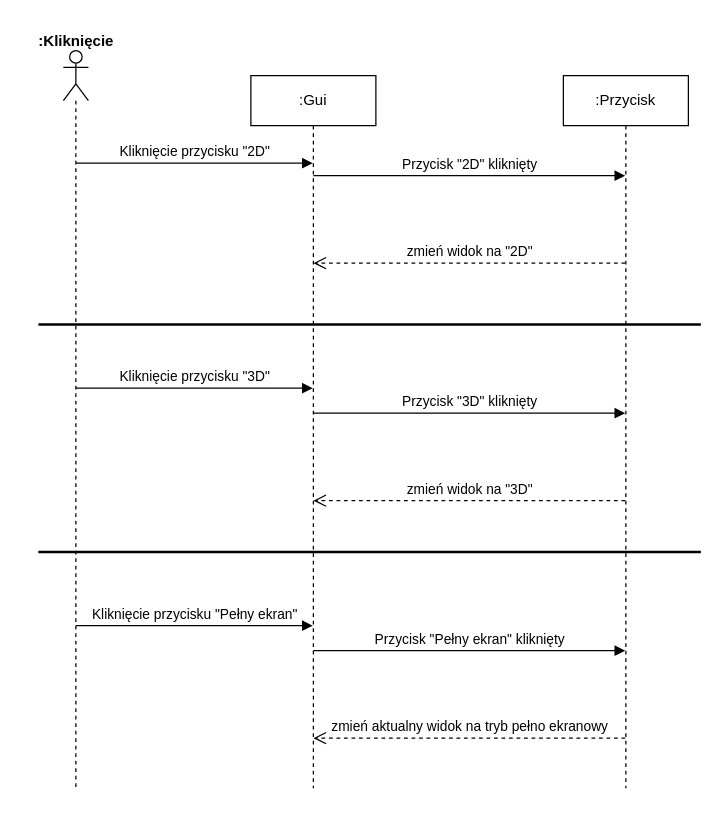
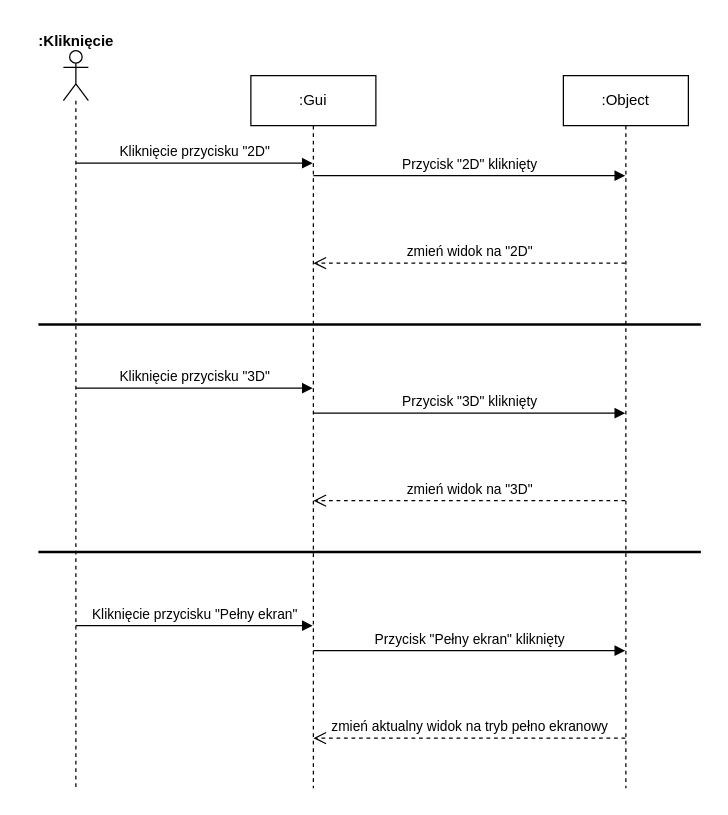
node ":Przycisk": label ":Przycisk" -> ":Object"
